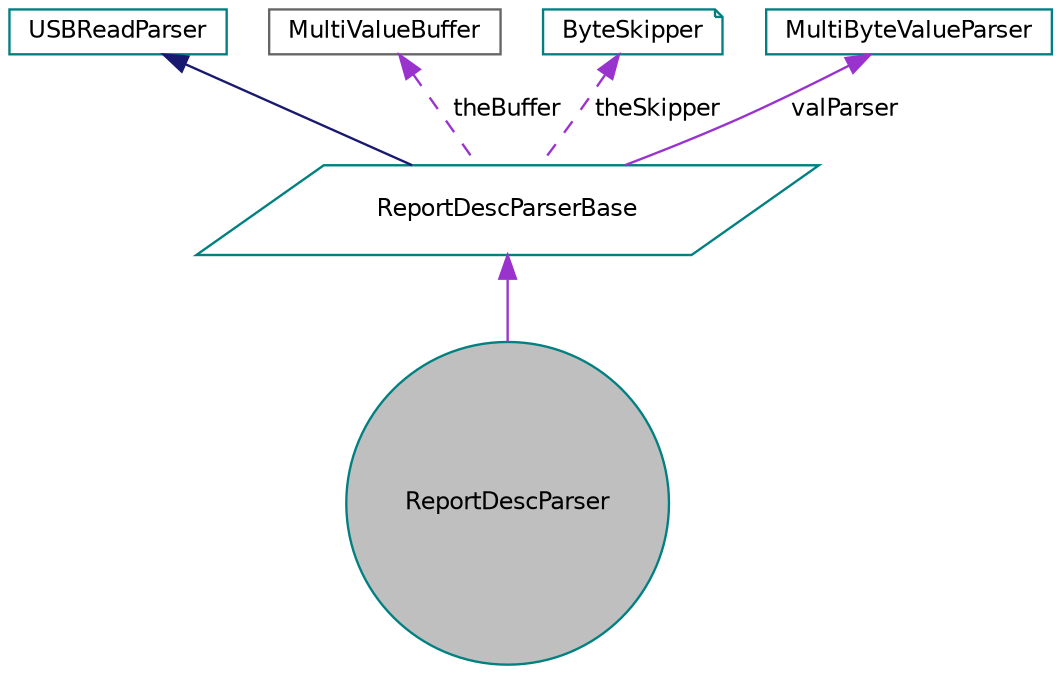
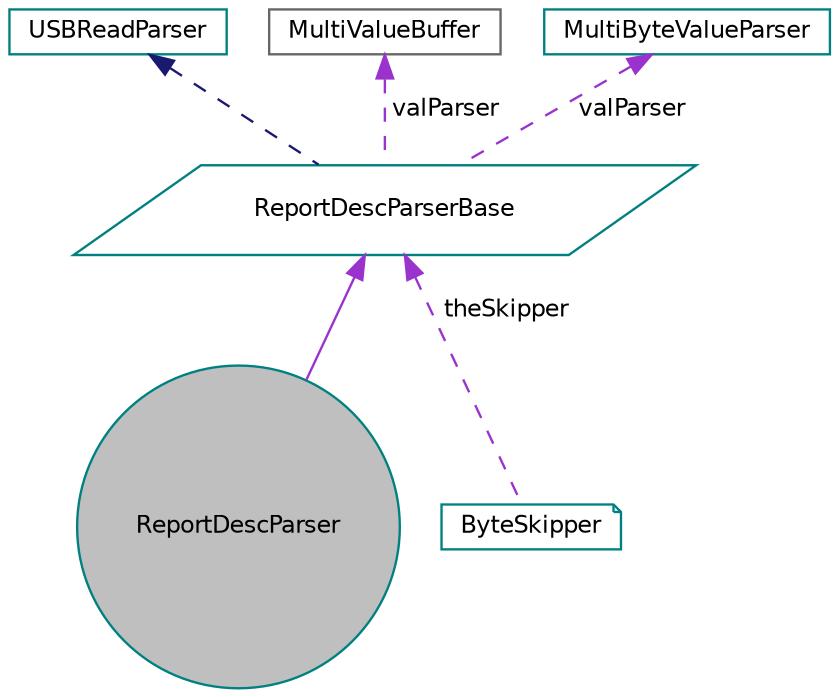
edge "ReportDescParserBase" -> "MultiValueBuffer": label " theBuffer" -> " valParser"
edge "ReportDescParserBase" -> "USBReadParser": style solid -> dashed
edge "ReportDescParserBase" -> "MultiByteValueParser": style solid -> dashed
edge "ReportDescParserBase" -> "ByteSkipper": reversed
